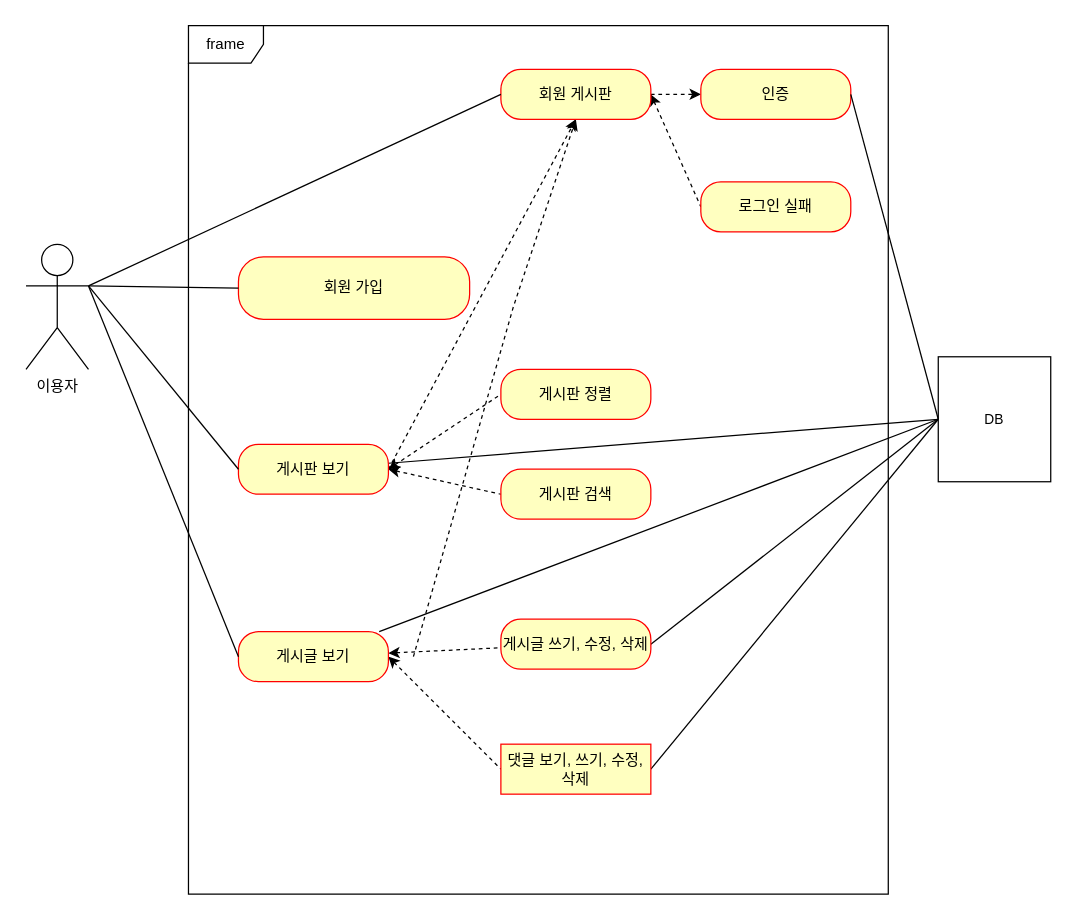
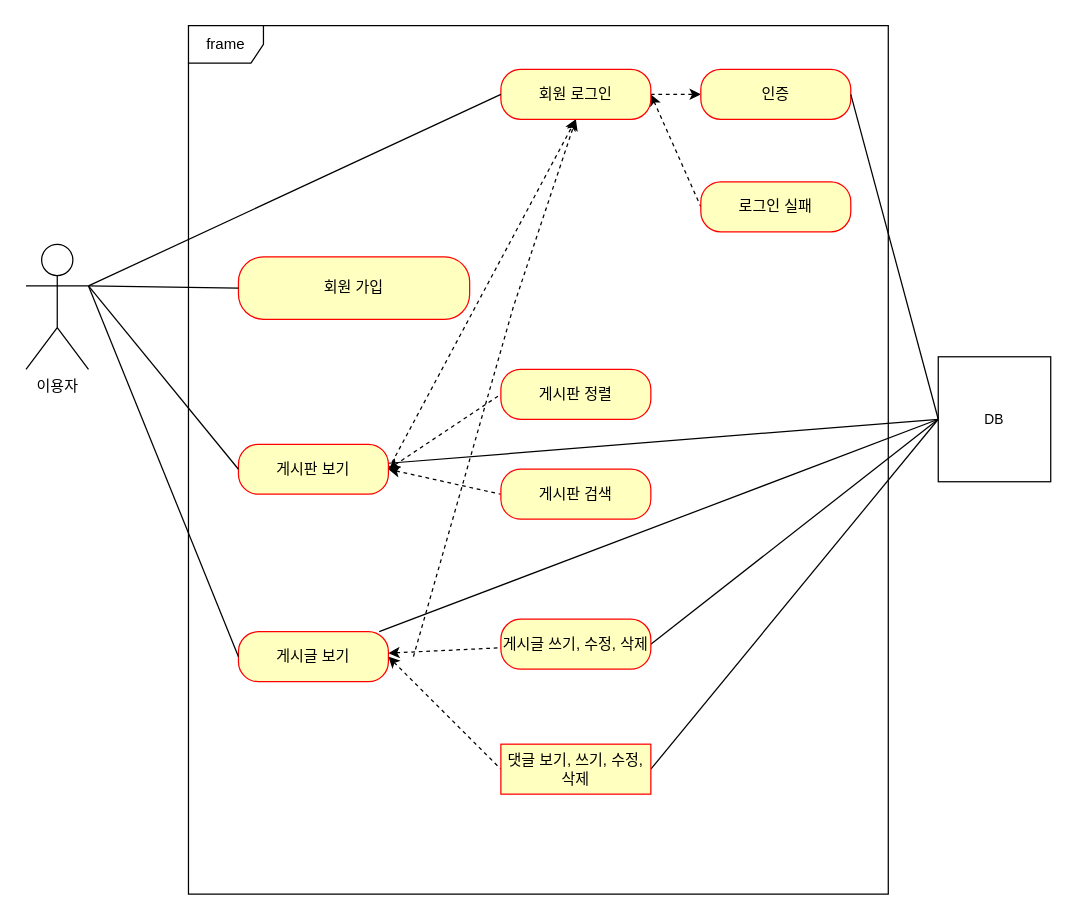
node "회원 게시판": label "회원 게시판" -> "회원 로그인"
